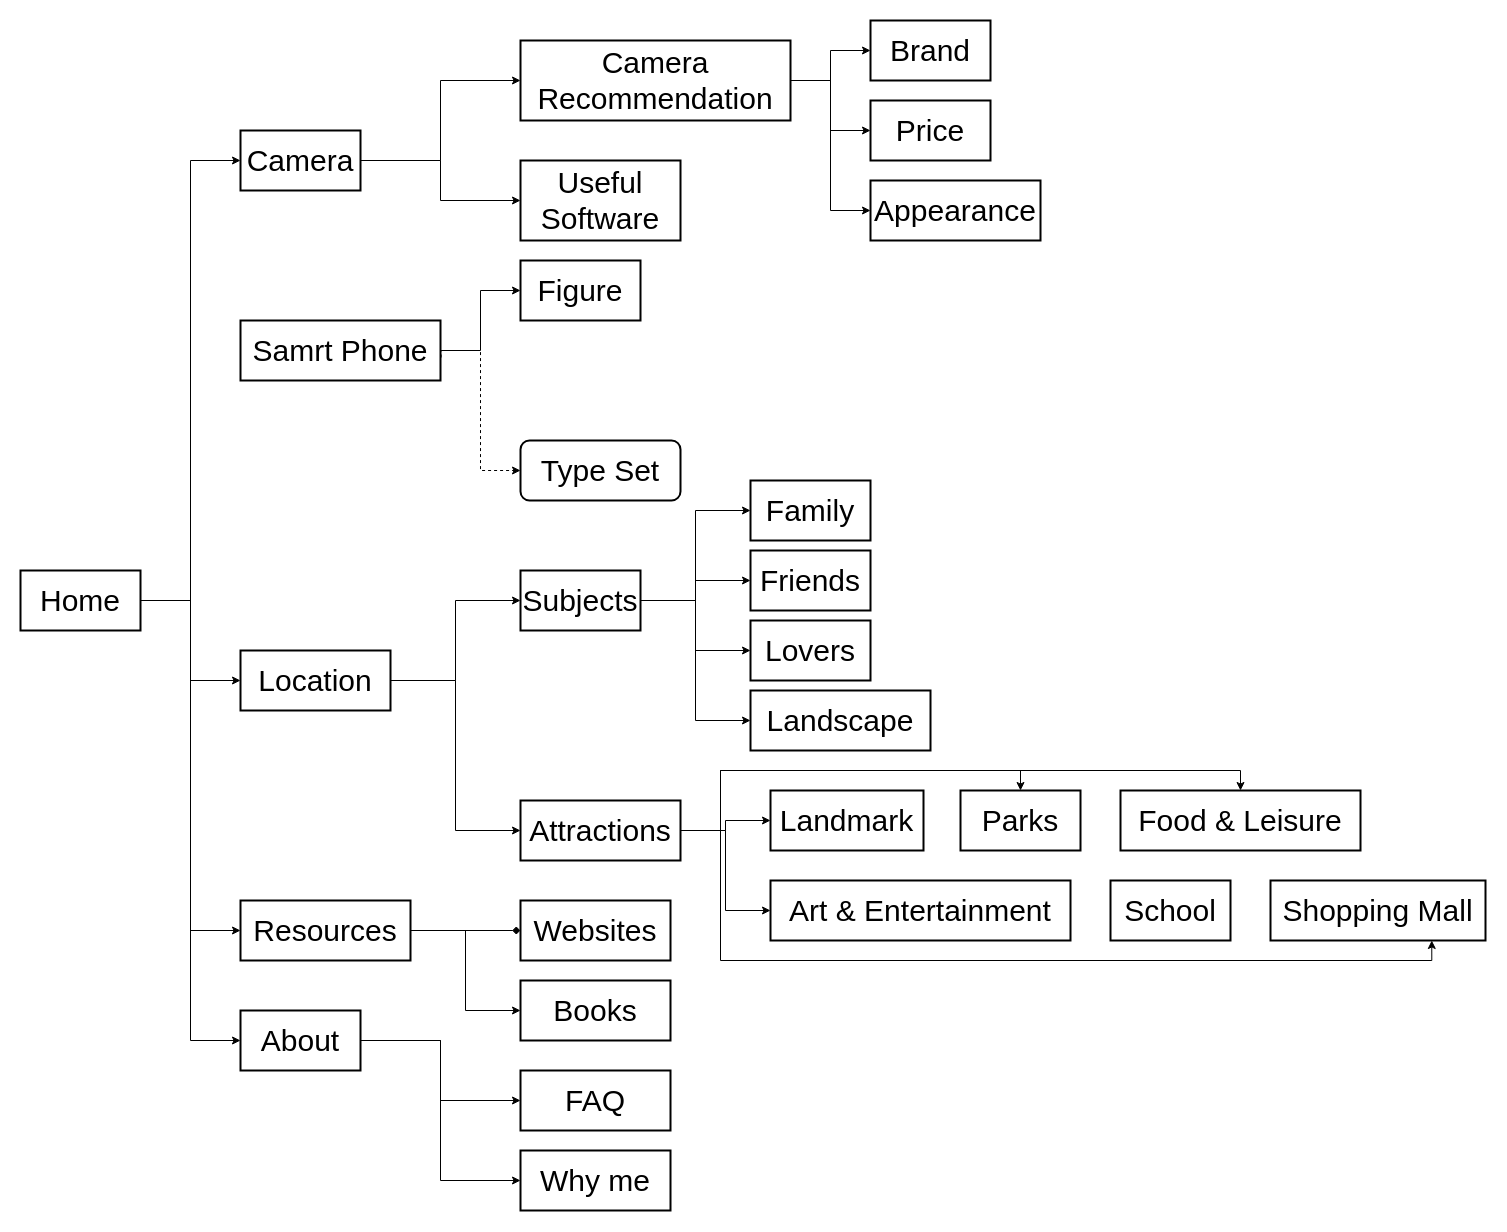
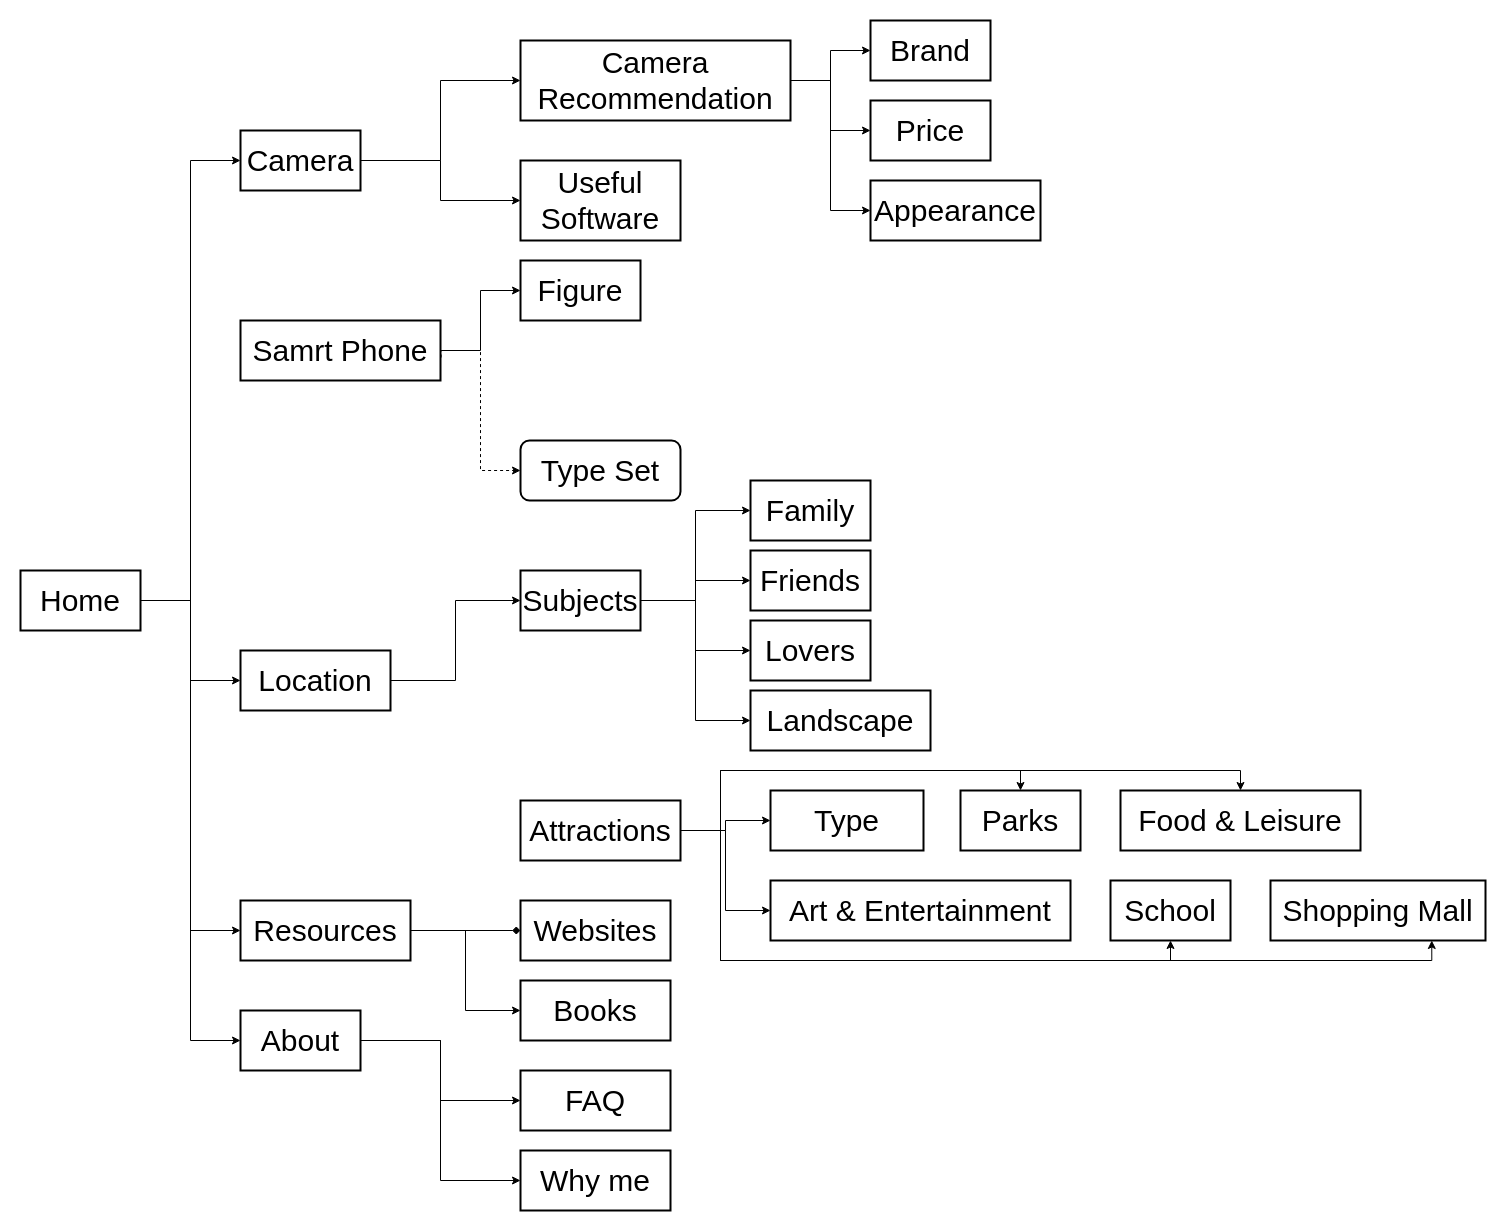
edge "Location" -> "Attractions": removed
node "Landmark": label "Landmark" -> "Type"
edge "Attractions" -> "School": added
